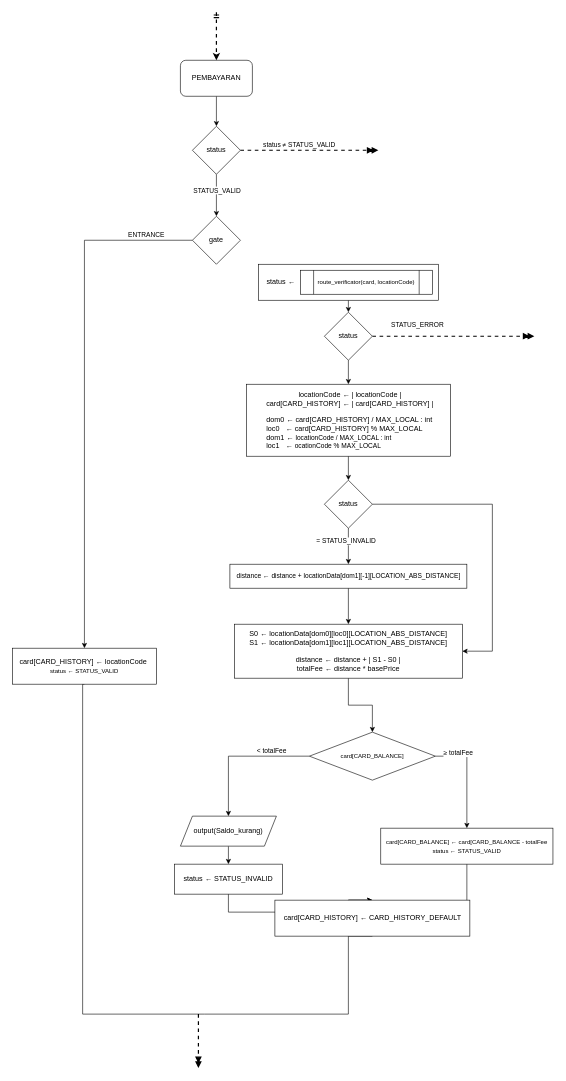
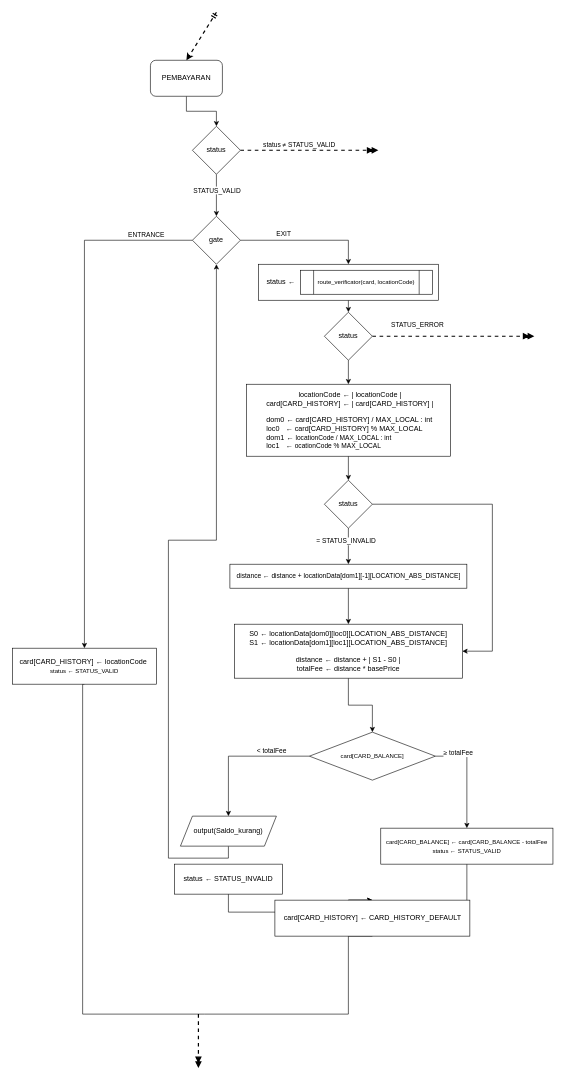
node "PEMBAYARAN": moved (216, 78) -> (186, 78)
edge "gate" -> "status ←": added, label "EXIT"
edge "output(Saldo_kurang)" -> "status ← STATUS_INVALID": now "output(Saldo_kurang)" -> "gate"
